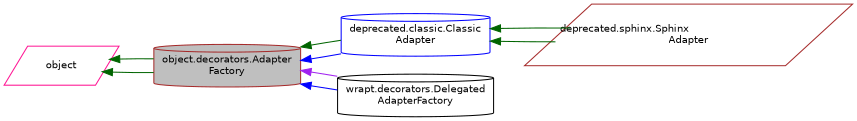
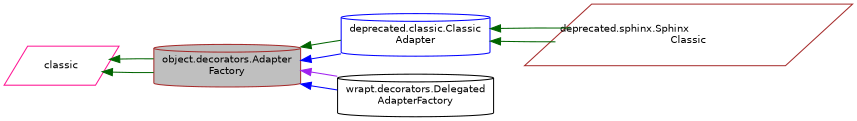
node "deprecated.sphinx.Sphinx Adapter": label "deprecated.sphinx.Sphinx Adapter" -> "deprecated.sphinx.Sphinx Classic"
node "object": label "object" -> "classic"
